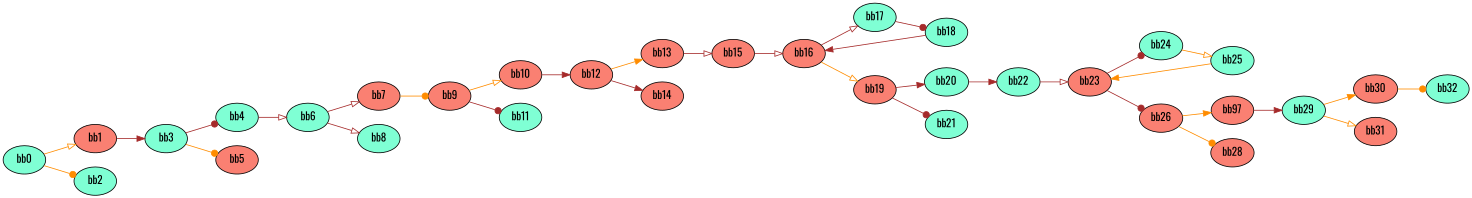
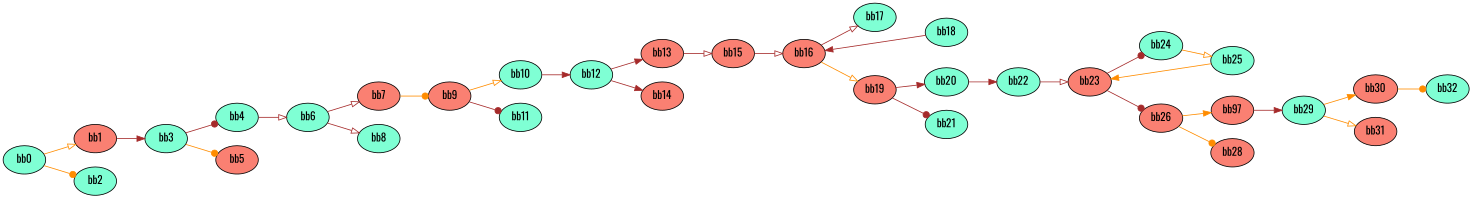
edge "bb17" -> "bb18": removed
edge "bb12" -> "bb13": color darkorange -> brown
node "bb10": fillcolor salmon -> aquamarine
node "bb12": fillcolor salmon -> aquamarine
